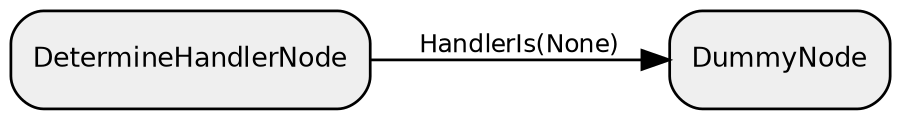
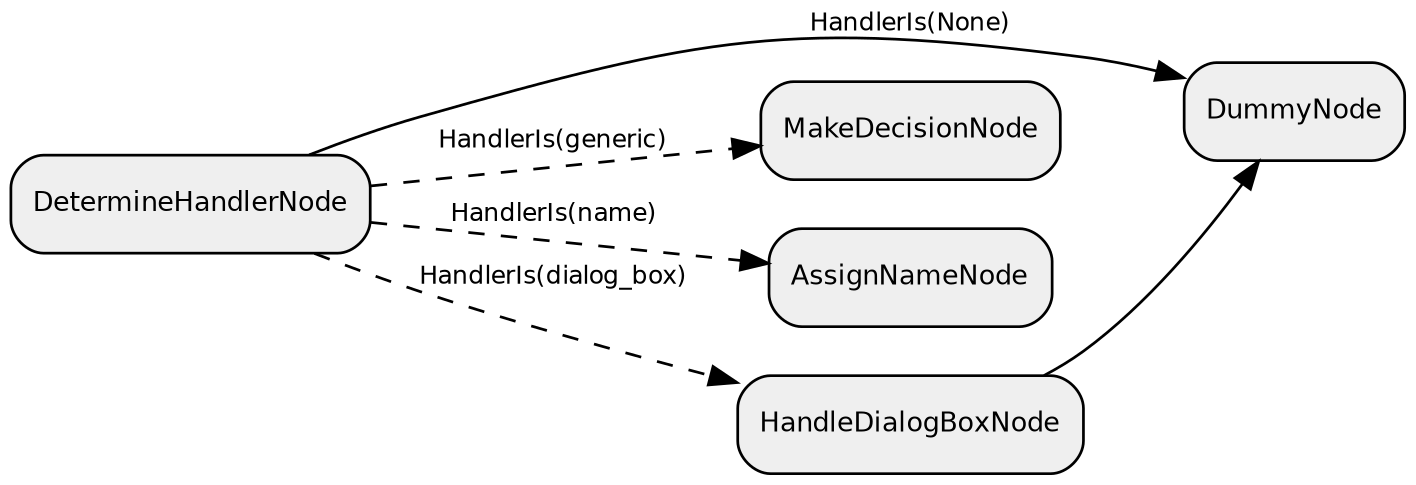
node "MakeDecisionNode": added
node "AssignNameNode": added
node "HandleDialogBoxNode": added
